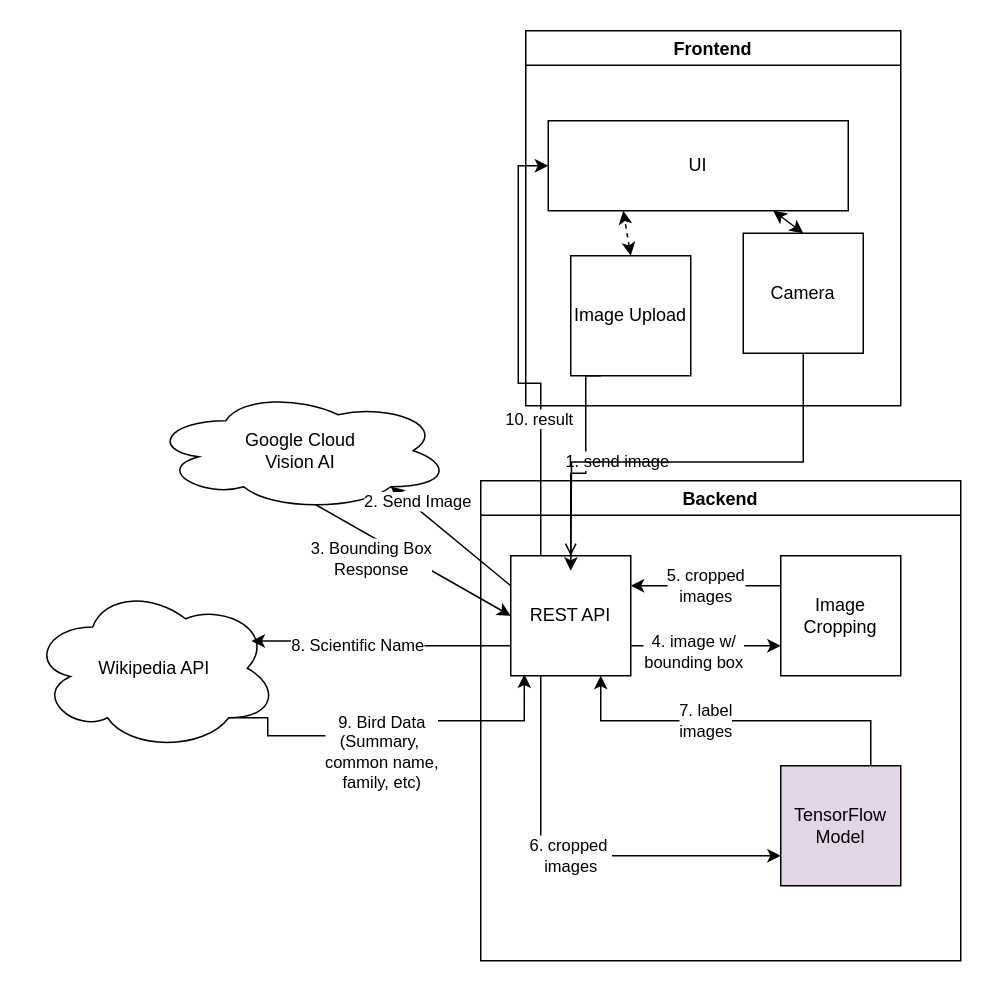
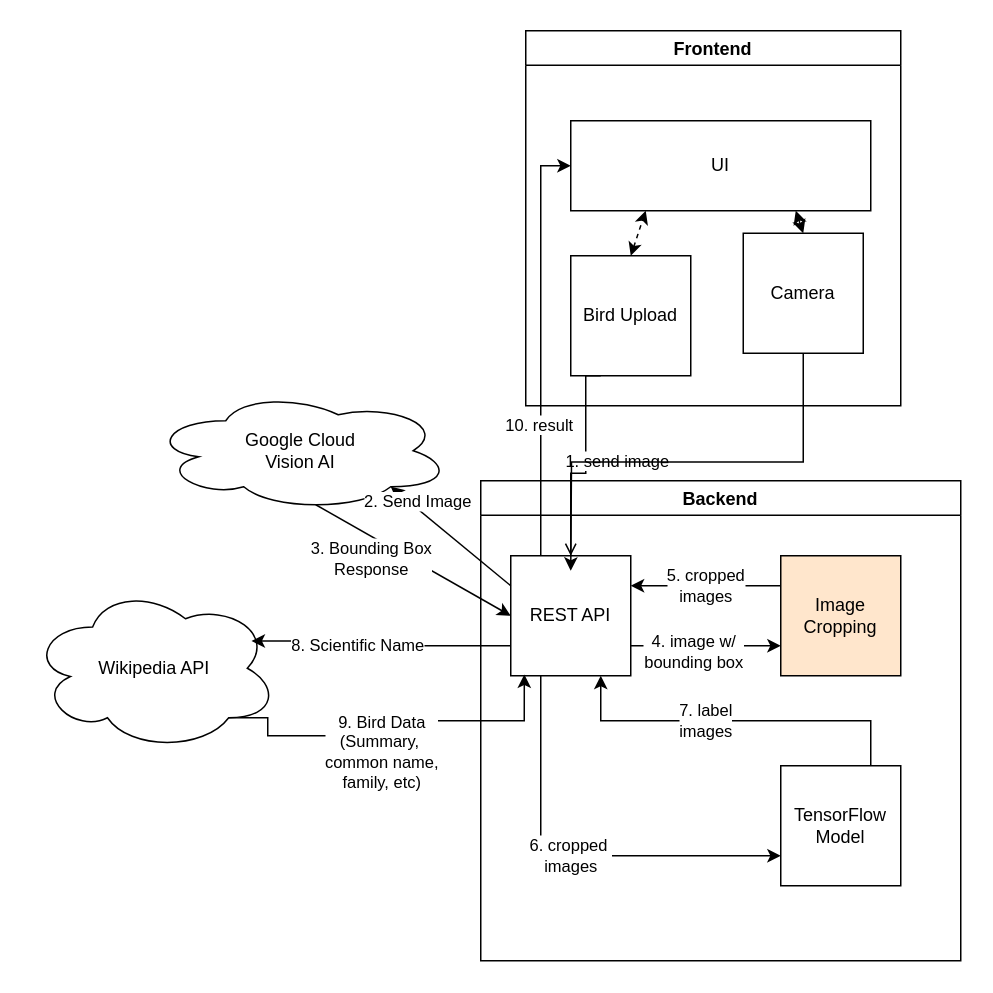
node "UI": moved (698, 166) -> (721, 166)
node "Image Upload": label "Image Upload" -> "Bird Upload"
node "Image Cropping": fillcolor #ffffff -> #ffe6cc
node "TensorFlow Model": fillcolor #e1d5e7 -> #ffffff
